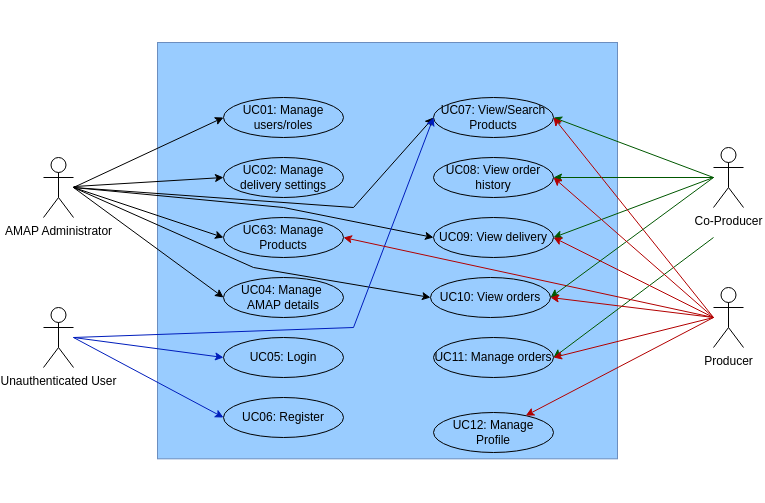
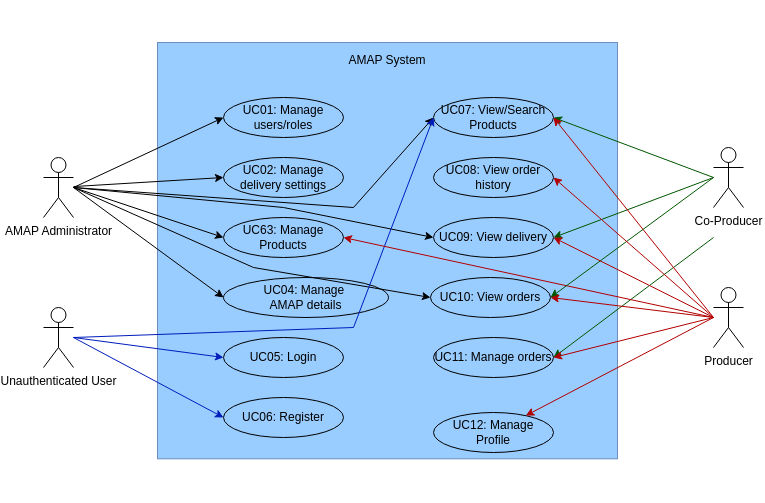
node "AMAP System": added
edge "Co-Producer" -> "UC08: View order history": removed
node "UC04: Manage AMAP details": size 120x40 -> 165x40
